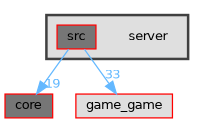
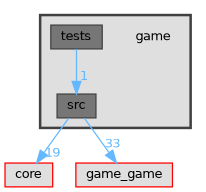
node "tests": added
node "src": color red -> grey25
node "server": label "server" -> "game"
node "core": fillcolor #767676 -> #dfdfdf
